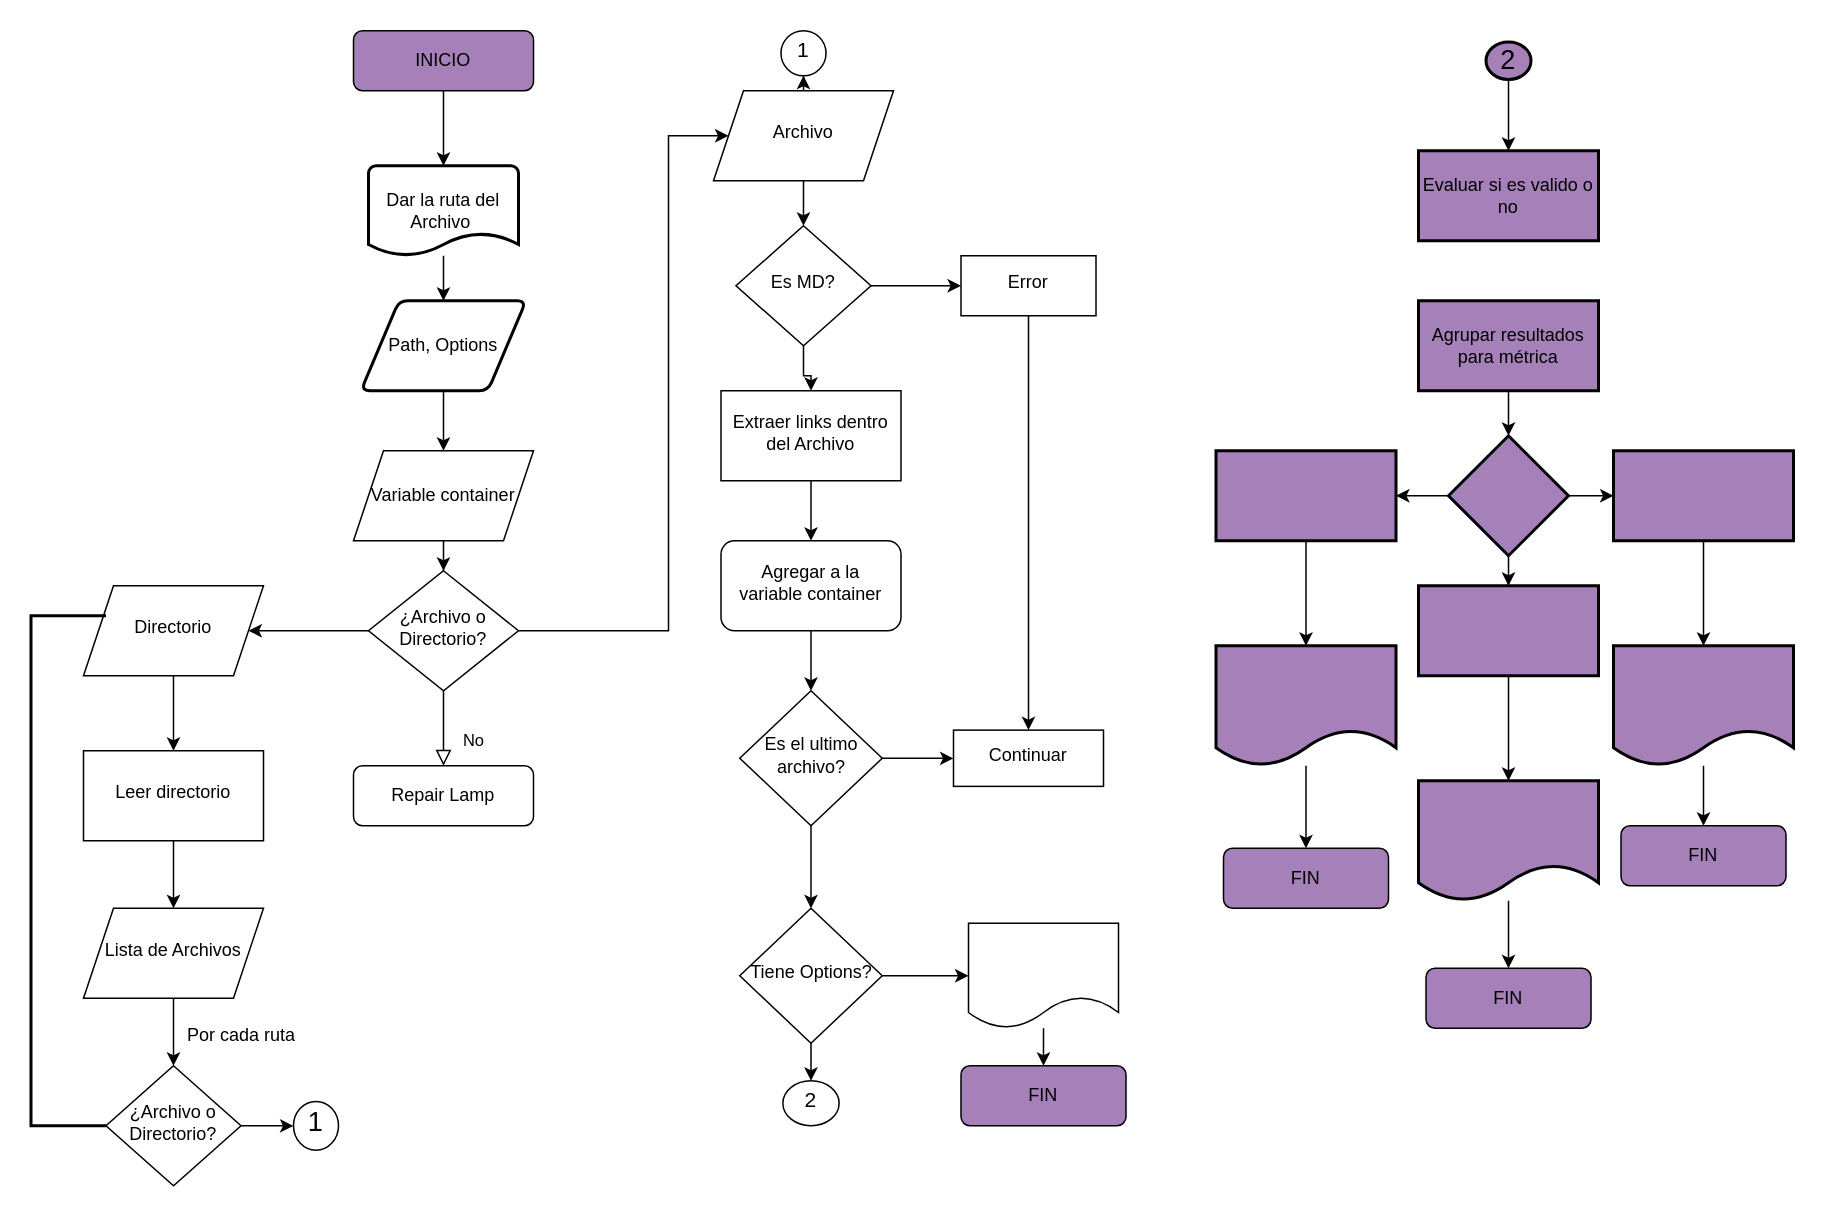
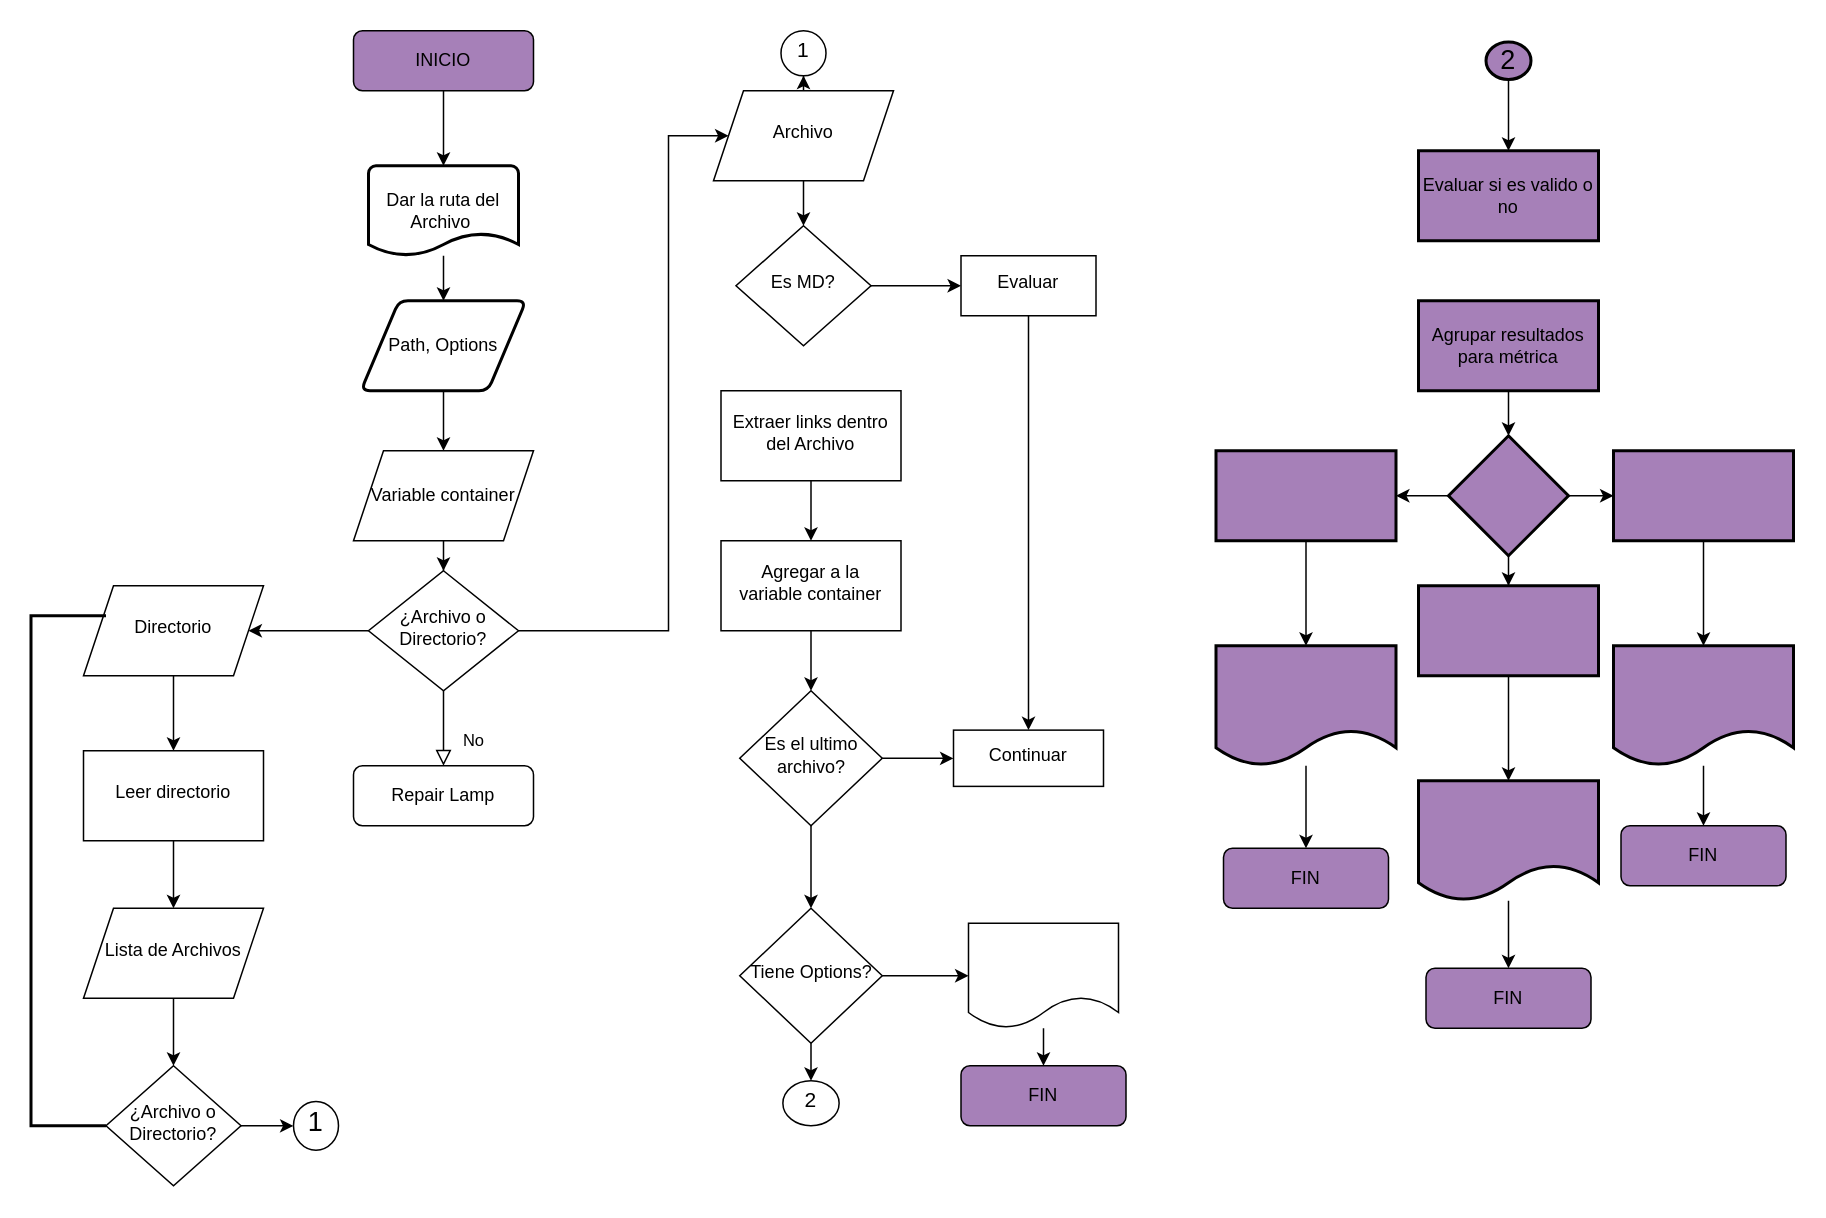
node "Error": label "Error" -> "Evaluar"
edge "Es MD?" -> "Extraer links dentro del Archivo": removed
node "Agregar a la variable container": shape rounded rectangle -> rectangle
node "Por cada ruta": removed
